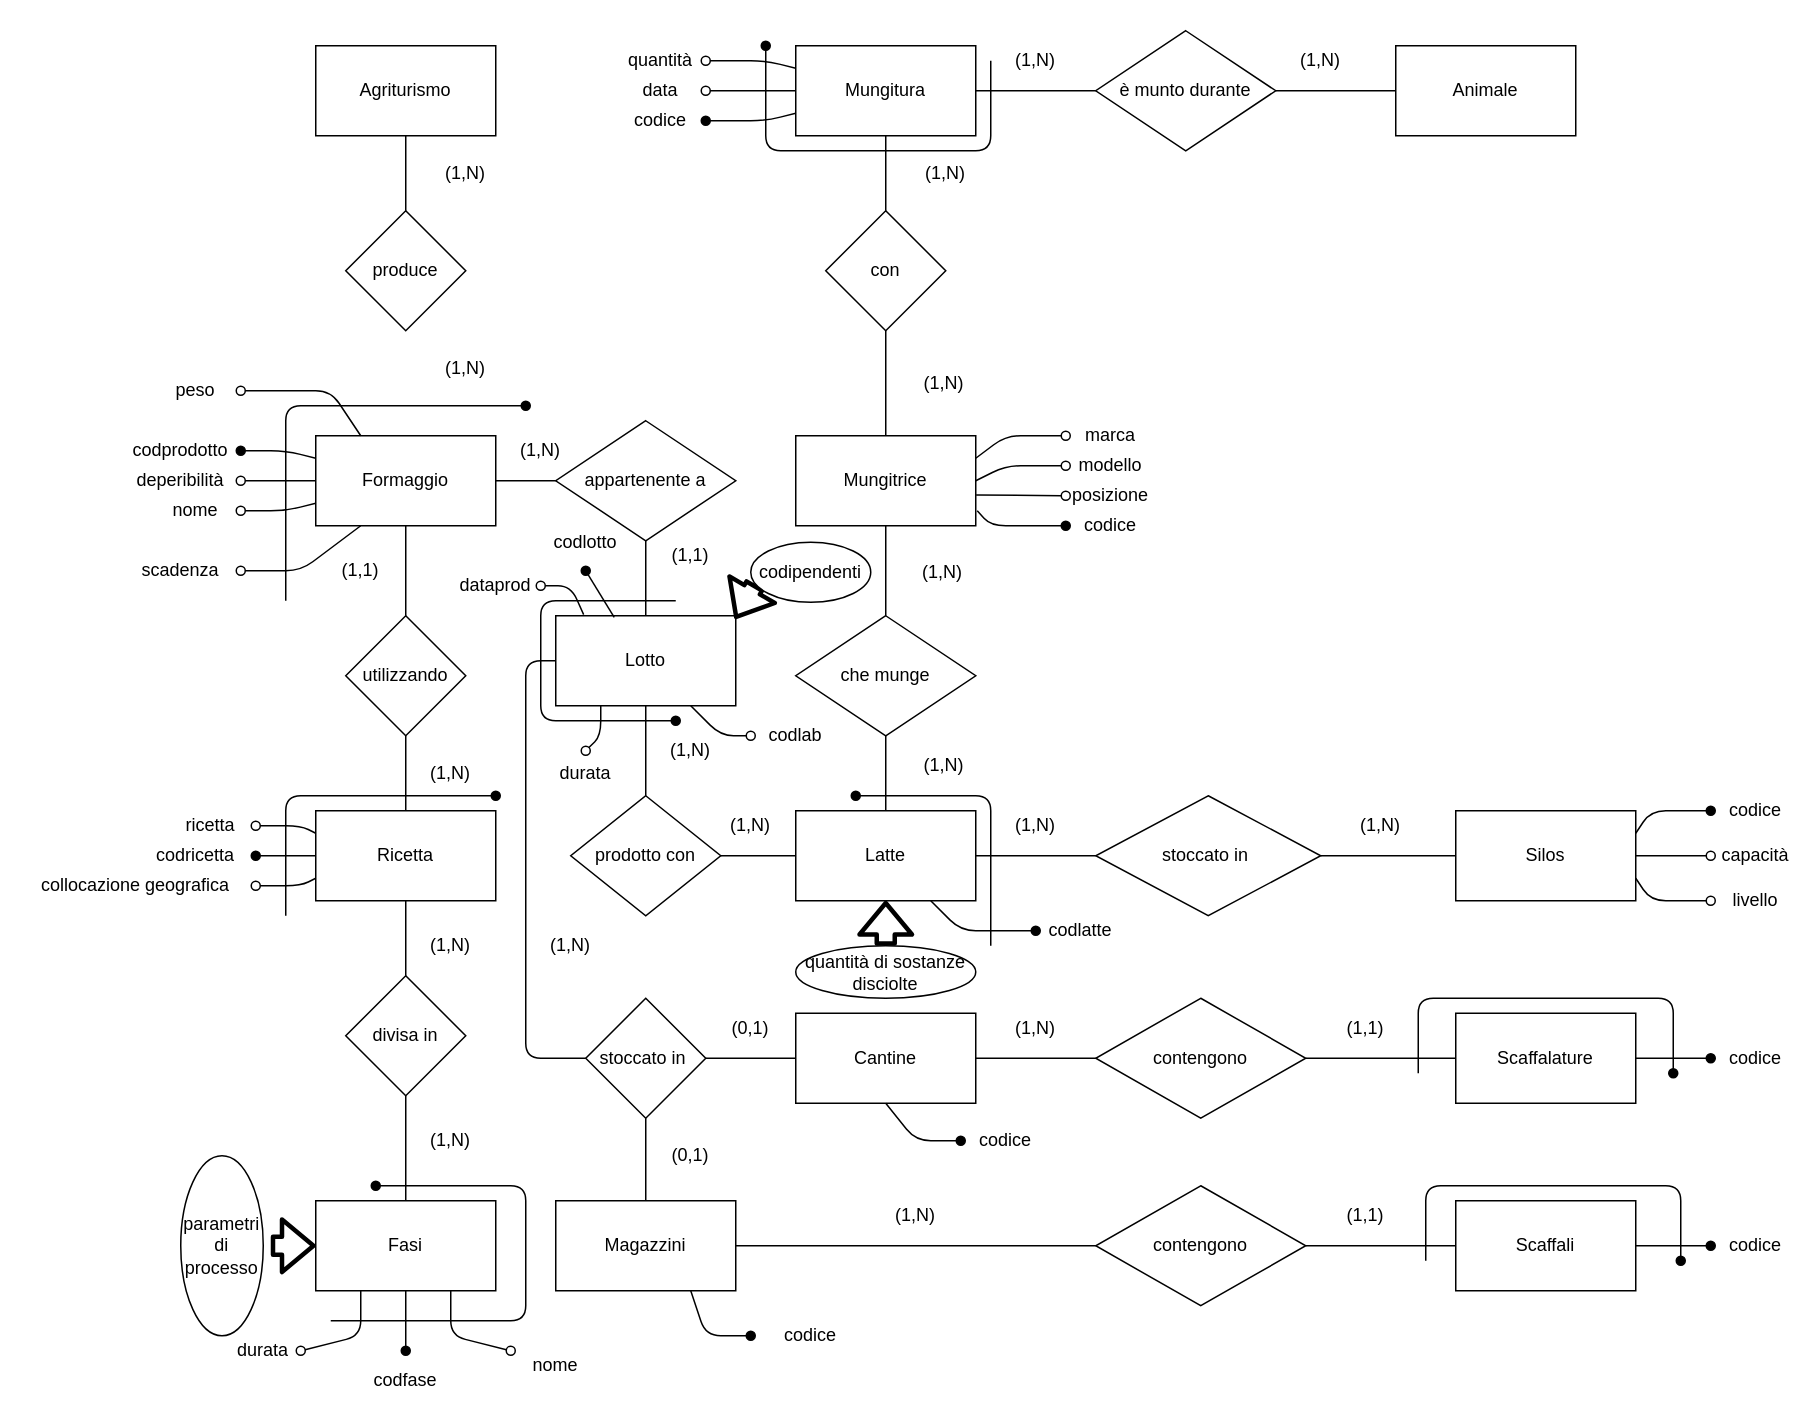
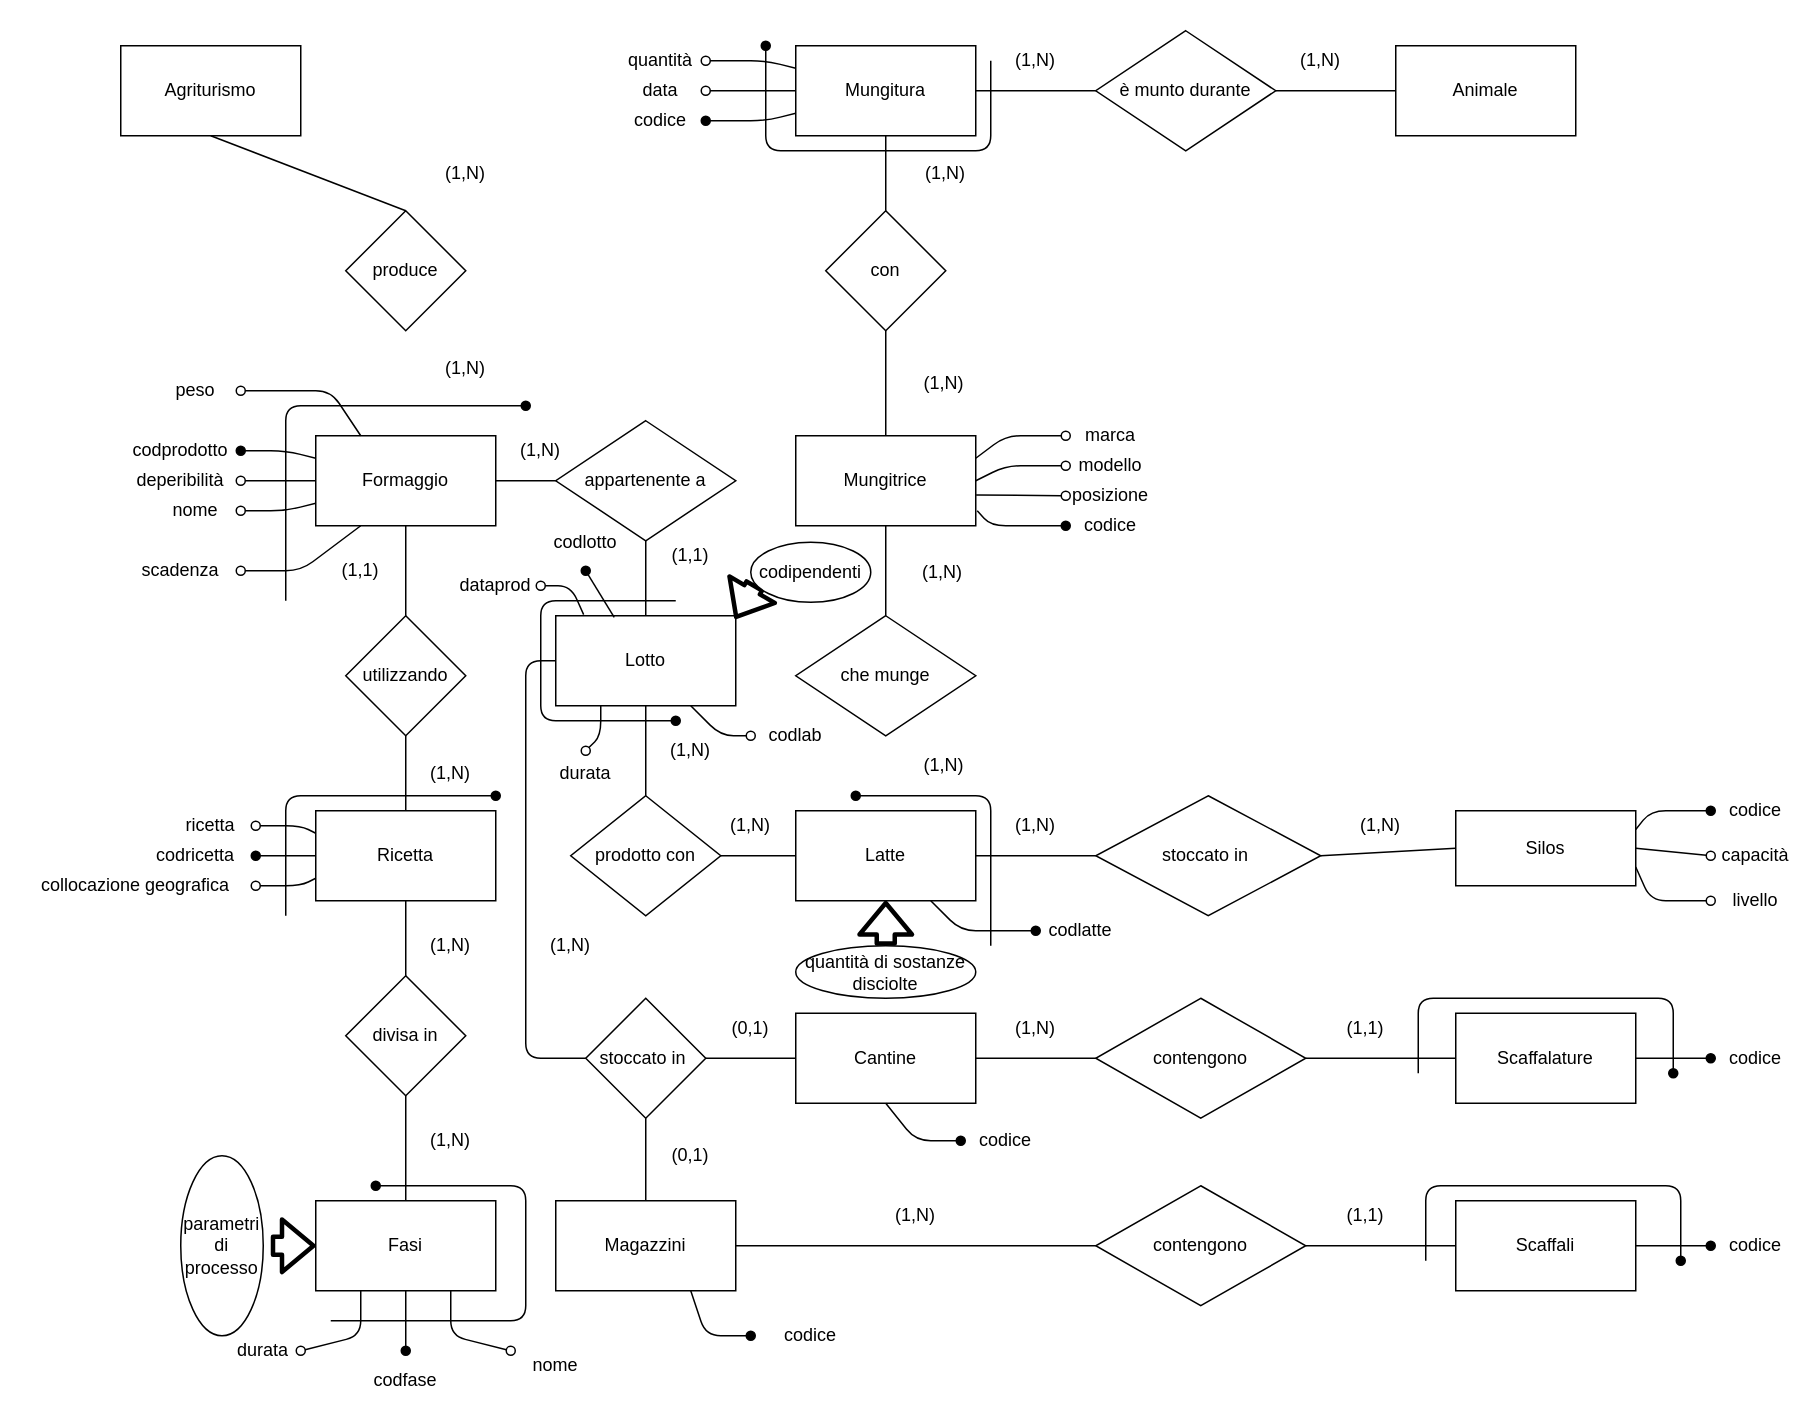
node "Agriturismo": moved (406, 91) -> (211, 91)
edge "che munge" -- "Latte": removed
node "Silos": size 180x90 -> 180x75
